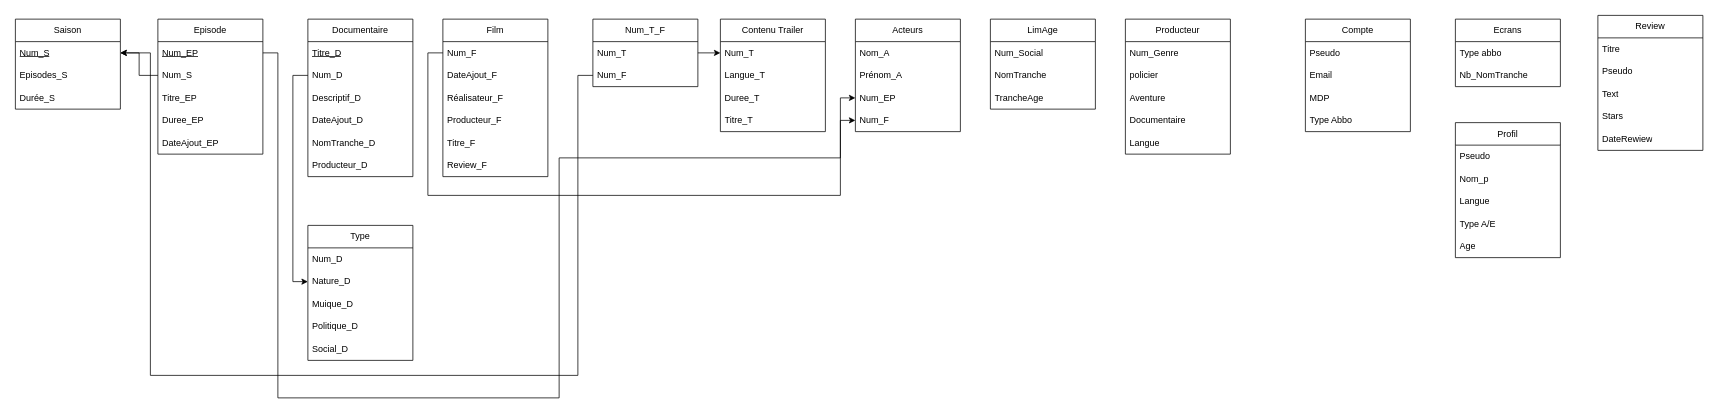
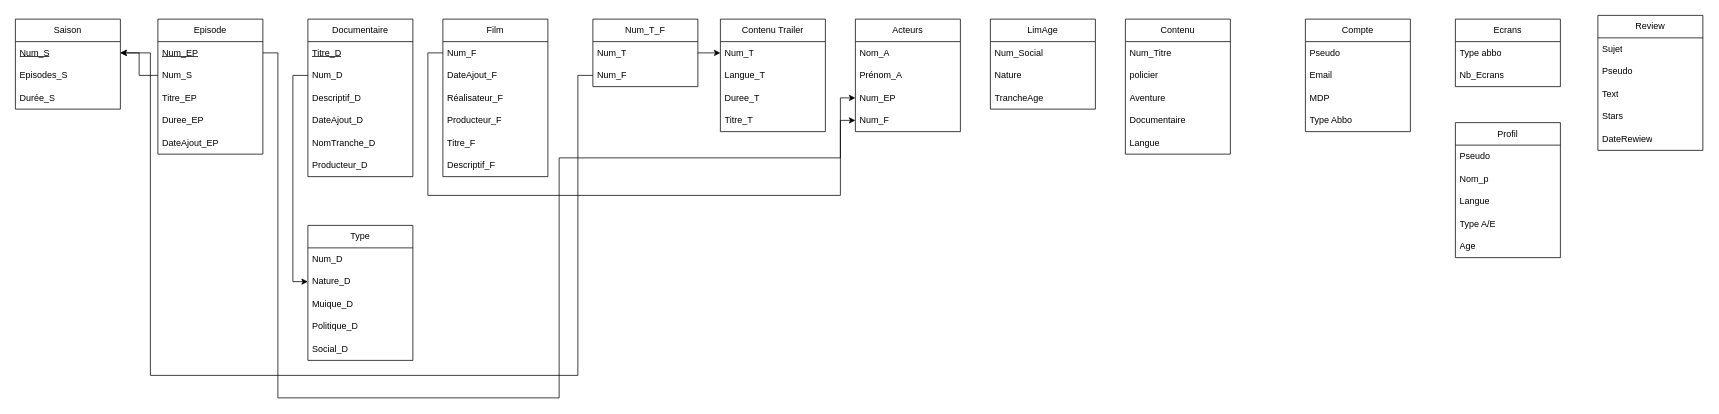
node "Producteur": label "Producteur" -> "Contenu"
node "Titre": label "Titre" -> "Sujet"
node "Num_Genre": label "Num_Genre" -> "Num_Titre"
node "NomTranche": label "NomTranche" -> "Nature"
node "Nb_NomTranche": label "Nb_NomTranche" -> "Nb_Ecrans"
node "Review_F": label "Review_F" -> "Descriptif_F"
